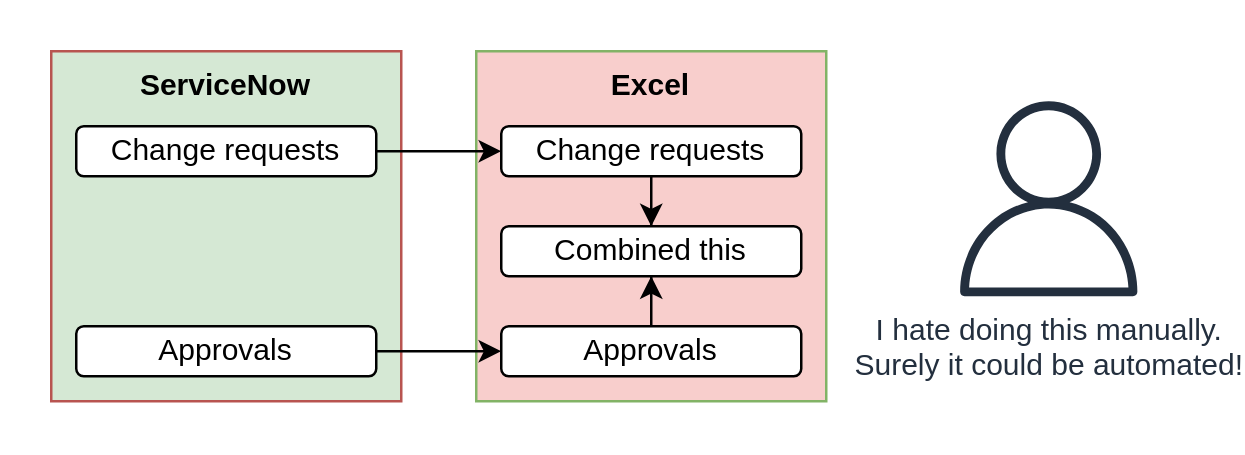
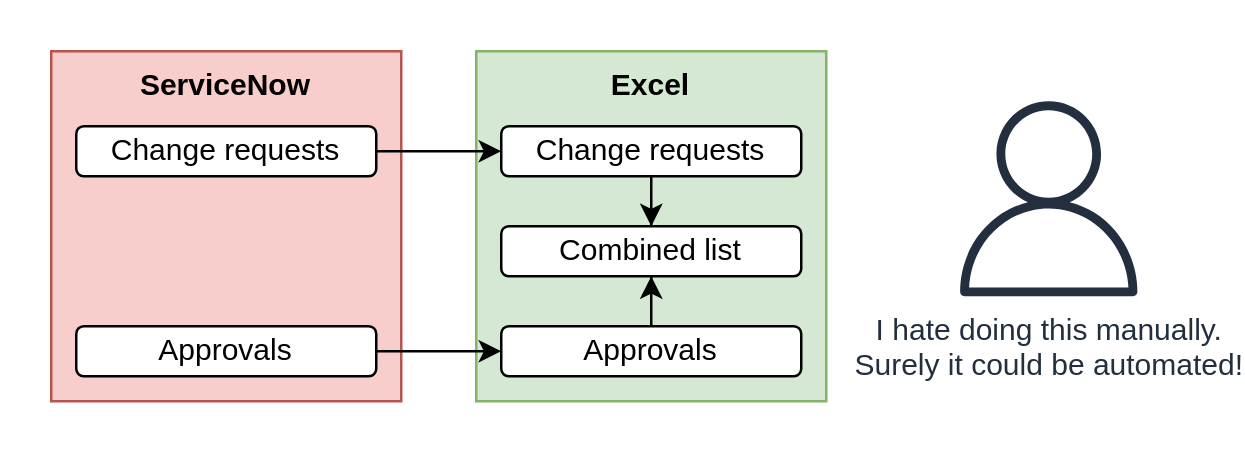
node "Excel": fillcolor #f8cecc -> #d5e8d4
node "ServiceNow": fillcolor #d5e8d4 -> #f8cecc
node "Combined this": label "Combined this" -> "Combined list"
